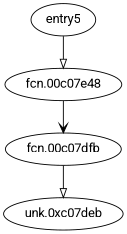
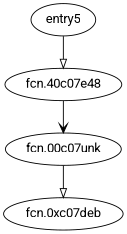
node "fcn.00c07e48": label "fcn.00c07e48" -> "fcn.40c07e48"
node "fcn.00c07dfb": label "fcn.00c07dfb" -> "fcn.00c07unk"
node "unk.0xc07deb": label "unk.0xc07deb" -> "fcn.0xc07deb"
